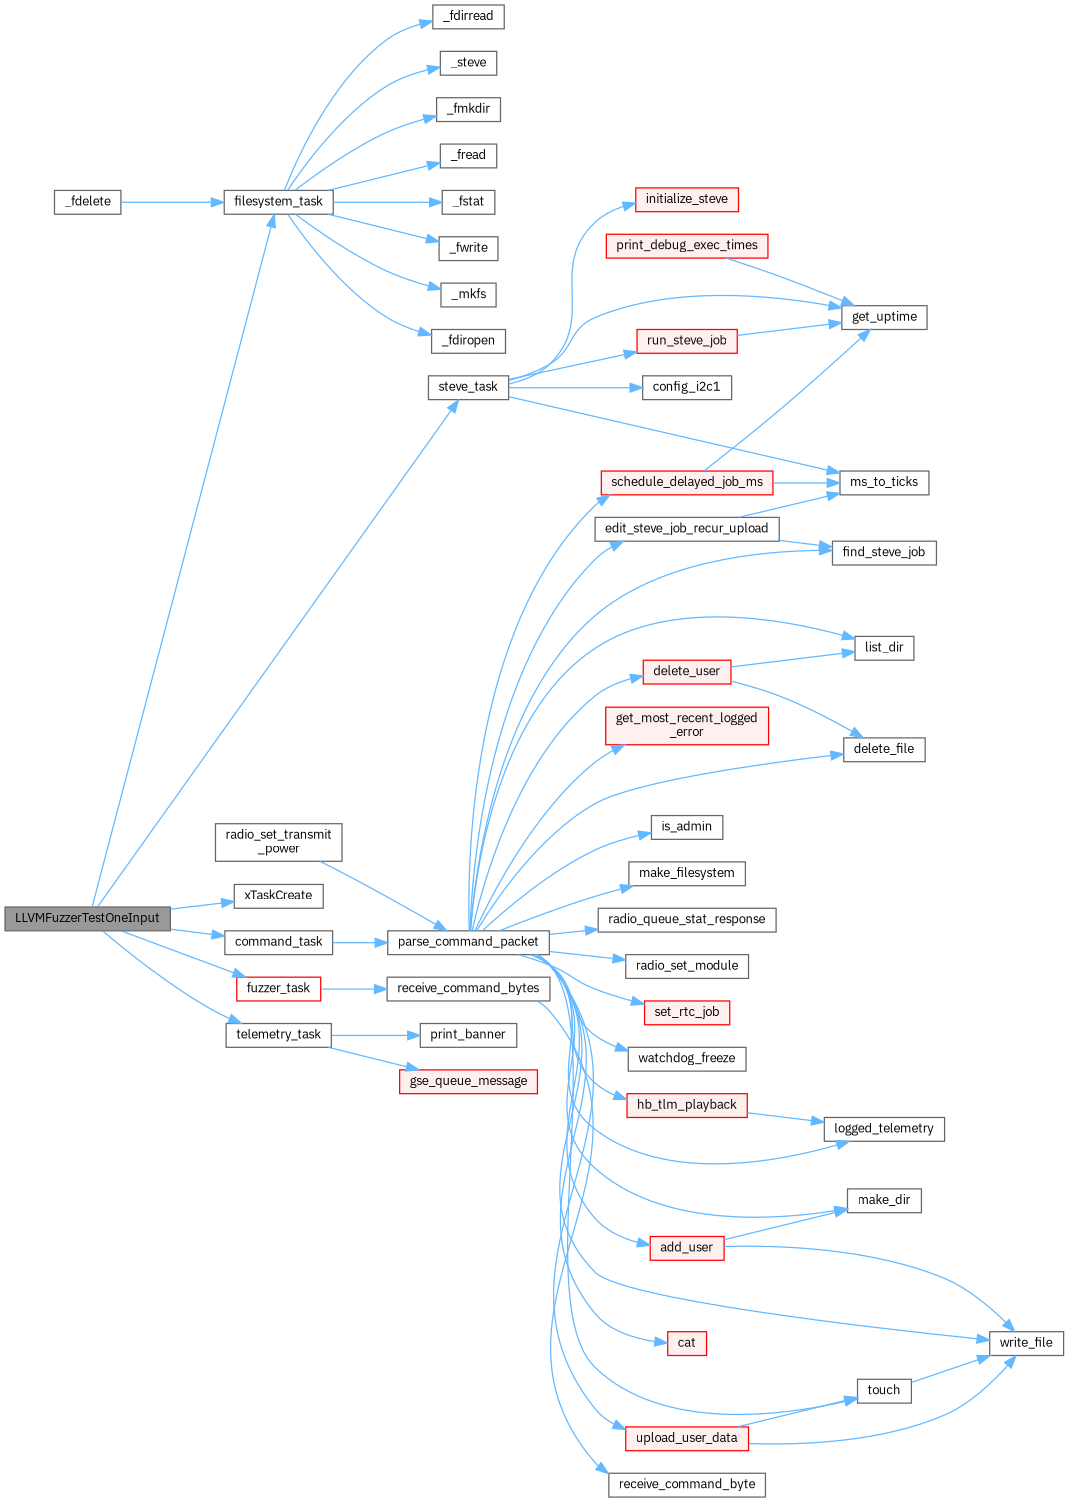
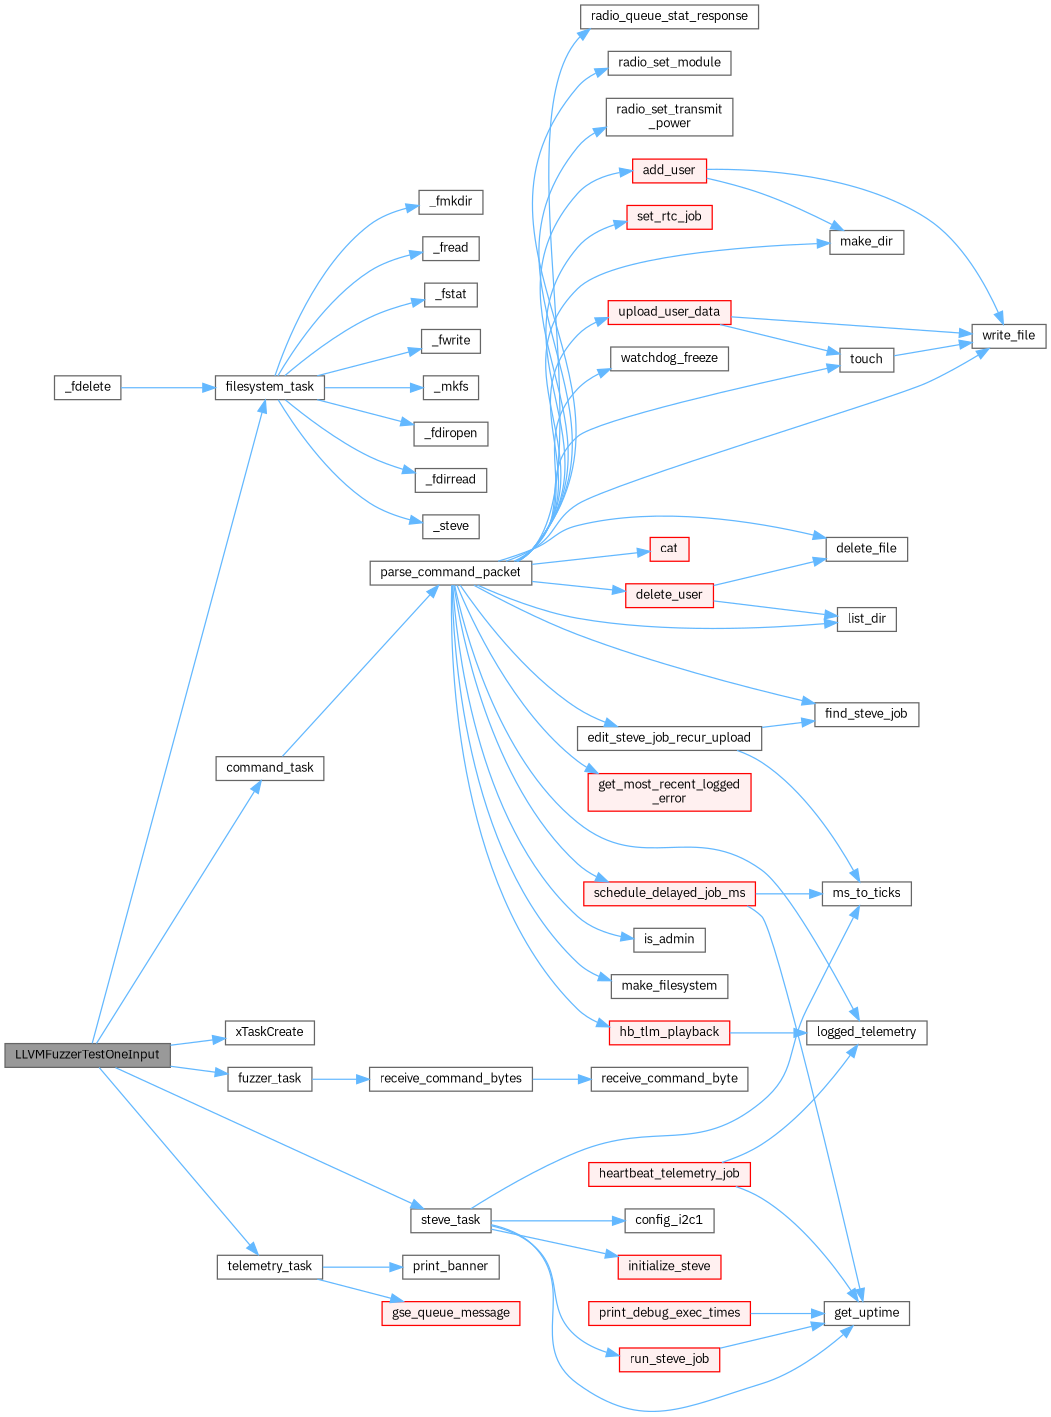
edge "radio_set_transmit _power" -> "parse_command_packet": reversed
node "fuzzer_task": color red -> grey40
node "heartbeat_telemetry_job": added
